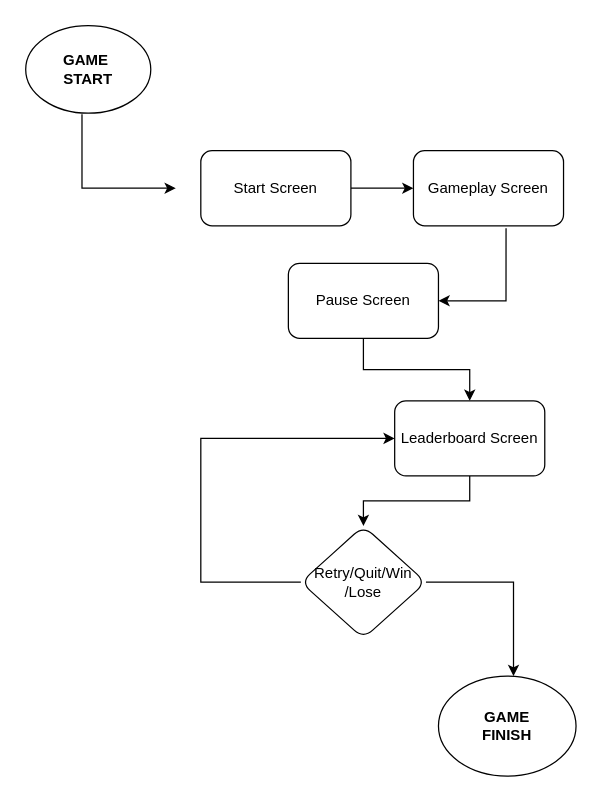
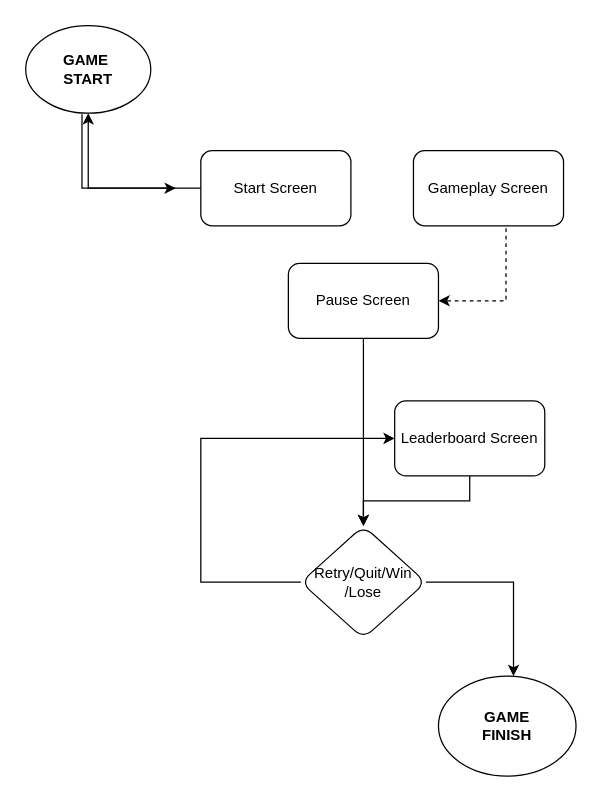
edge "Start Screen" -> "Gameplay Screen": now "Start Screen" -> "GAME START"
edge "Gameplay Screen" -> "Pause Screen": style solid -> dashed
edge "Pause Screen" -> "Leaderboard Screen": now "Pause Screen" -> "Retry/Quit/Win /Lose"
